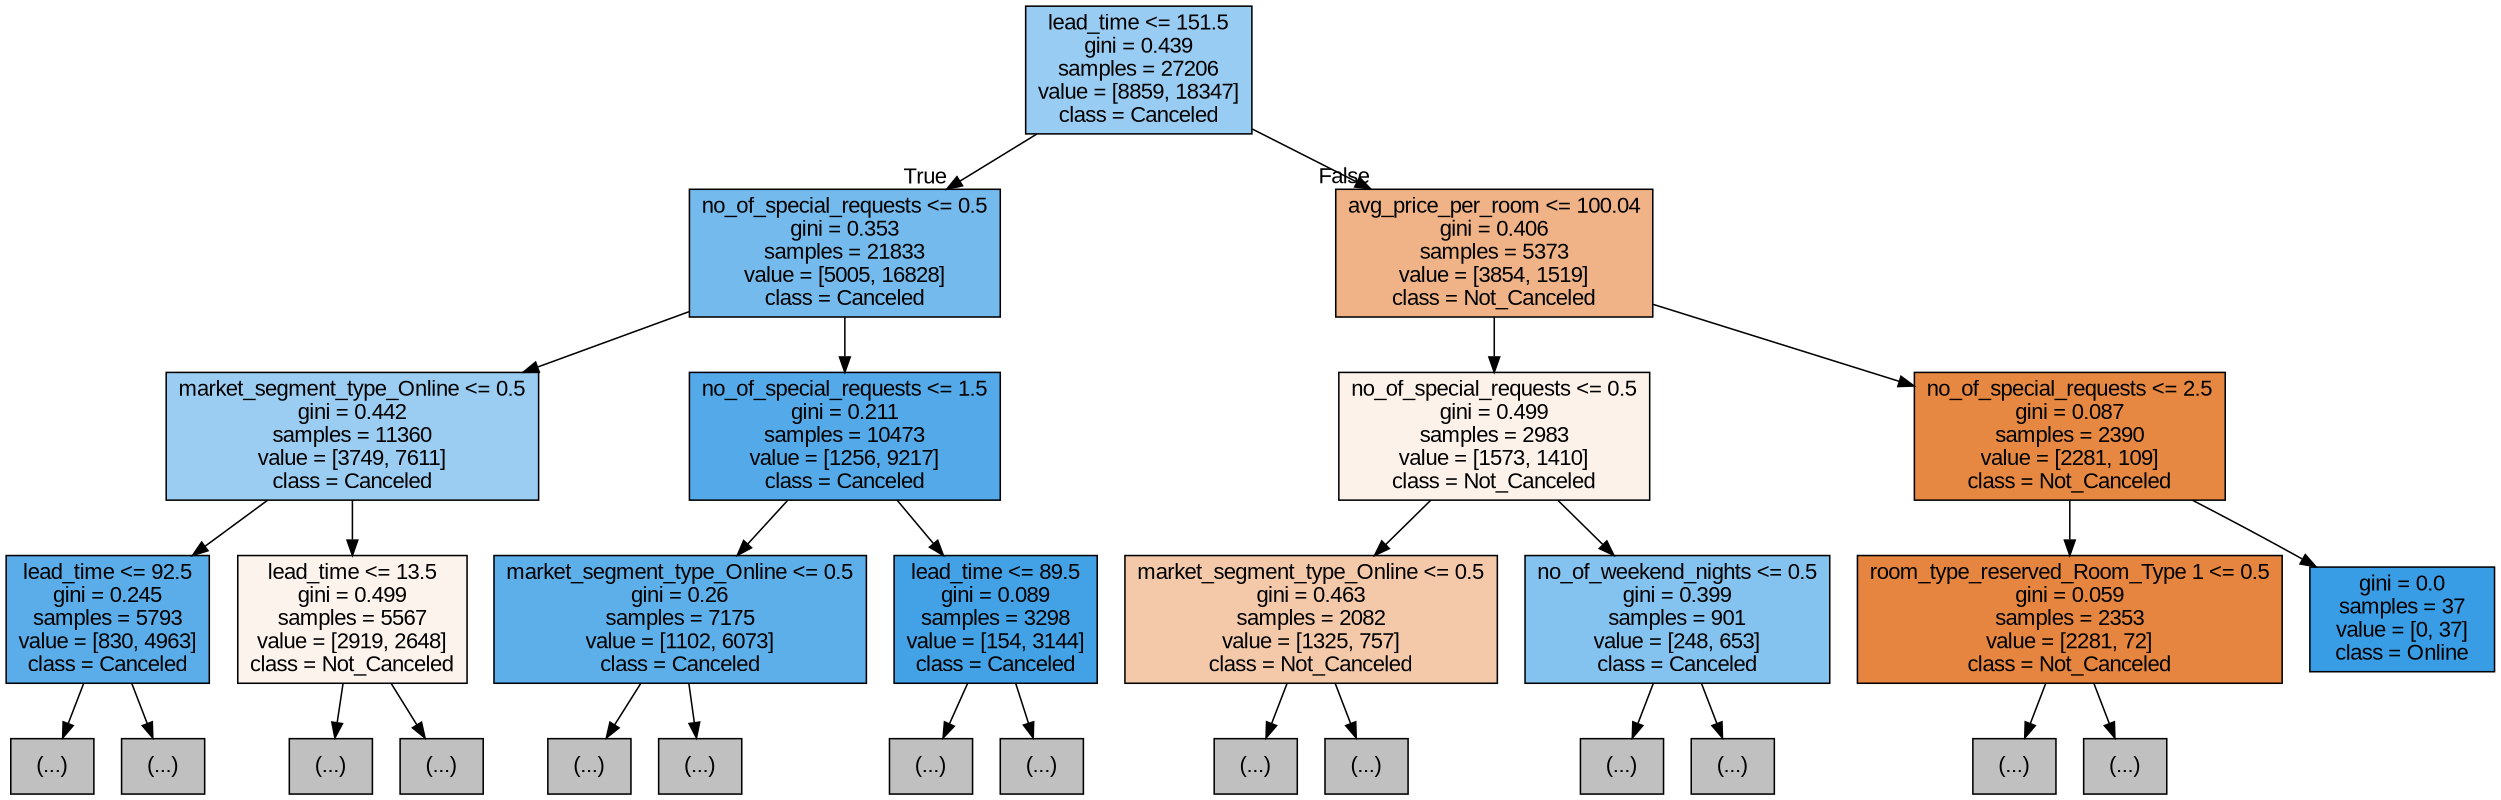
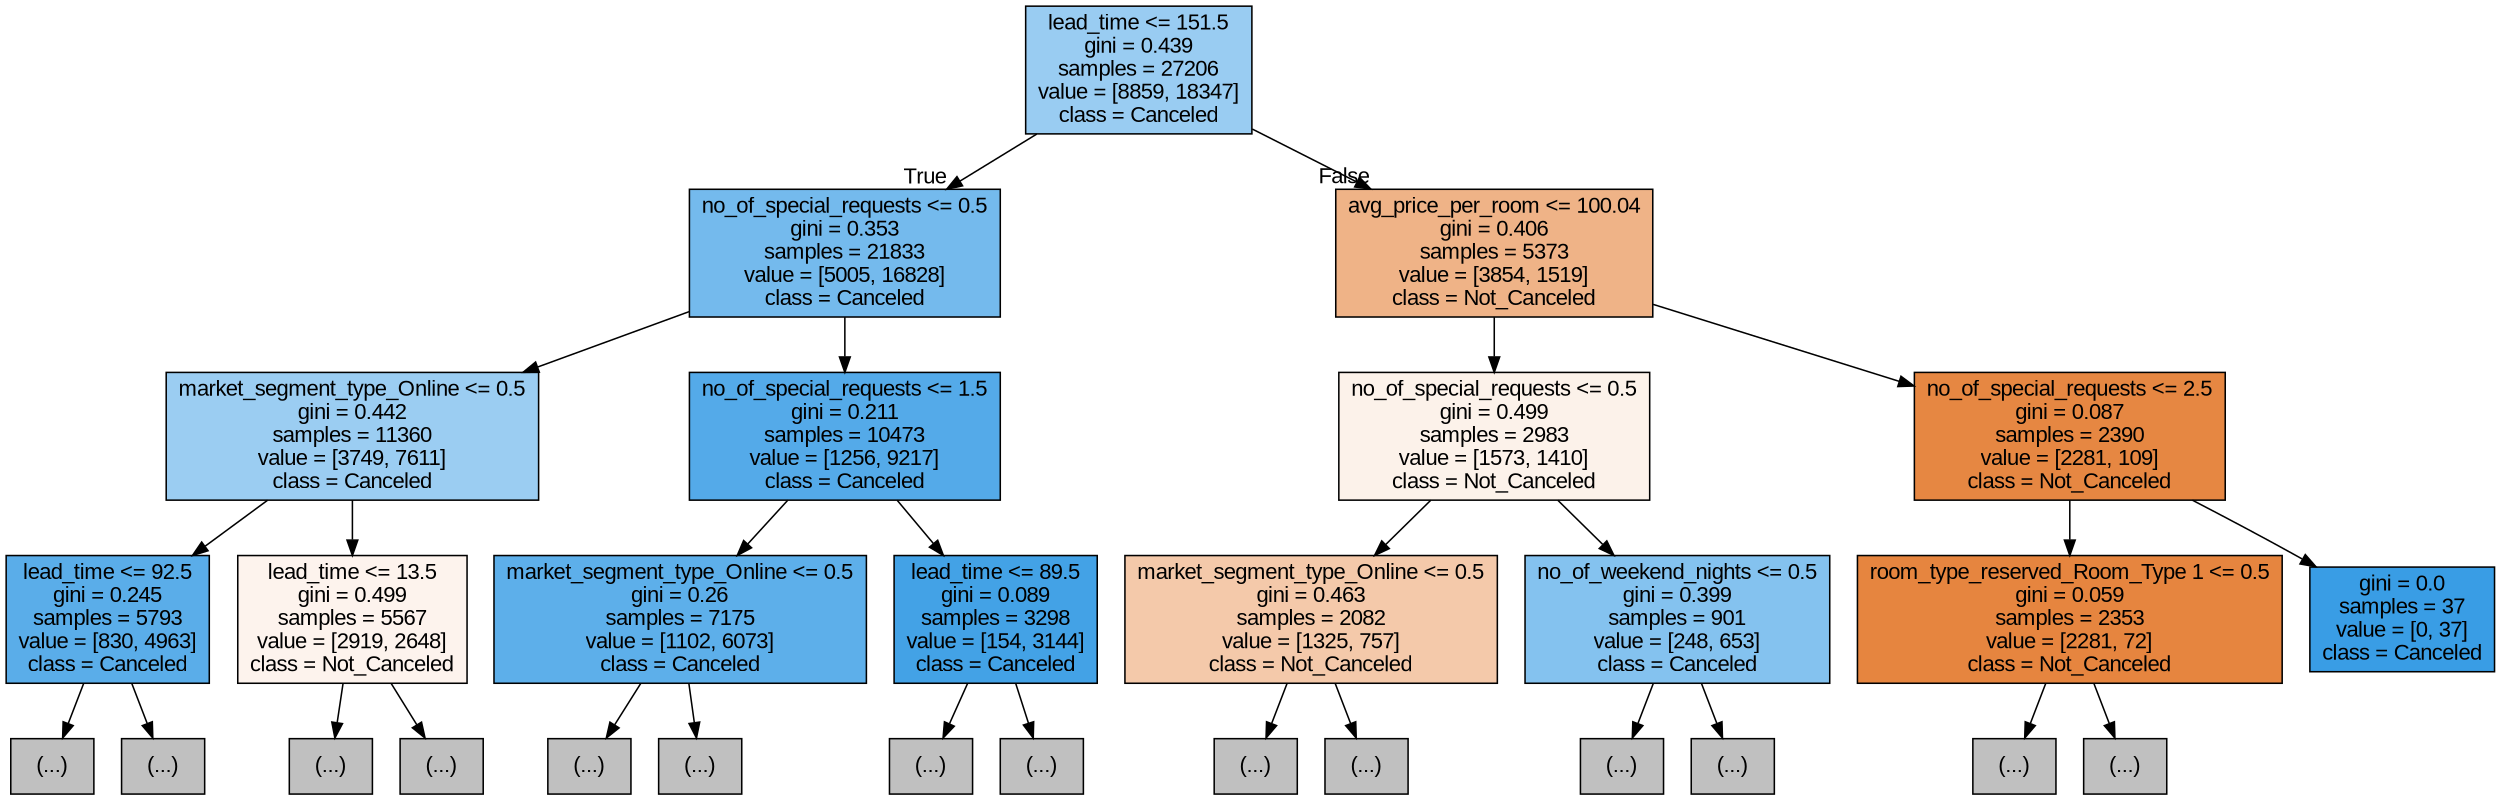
node "gini = 0.0 samples = 37 value = [0, 37] class = Online": label "gini = 0.0 samples = 37 value = [0, 37] class = Online" -> "gini = 0.0 samples = 37 value = [0, 37] class = Canceled"
